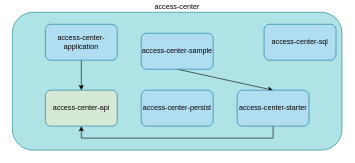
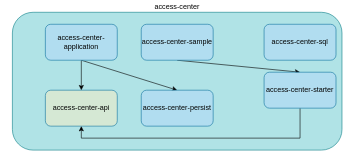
node "access-center-sample": moved (177, 51) -> (177, 42)
edge "access-center-application" -> "access-center-persist": added
node "access-center-starter": moved (273, 108) -> (300, 90)
